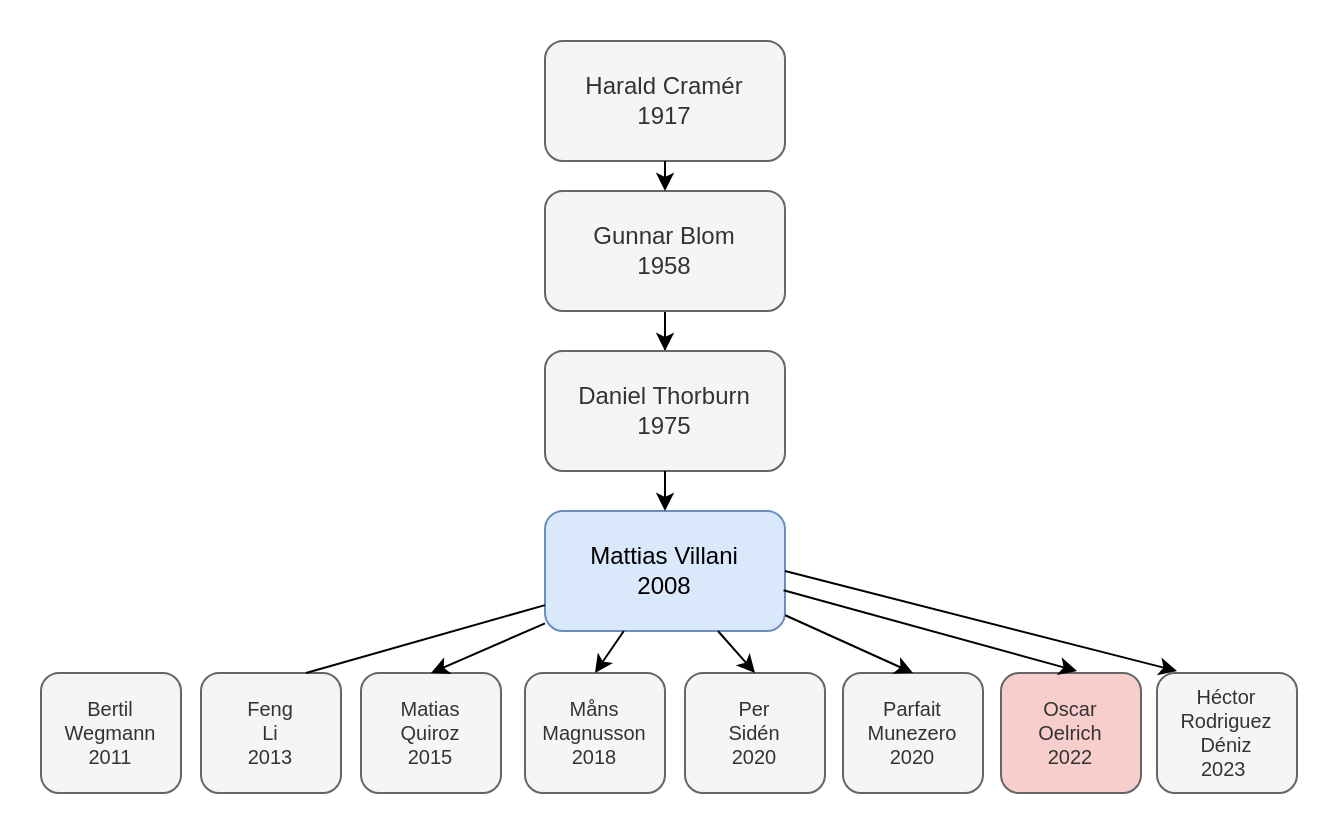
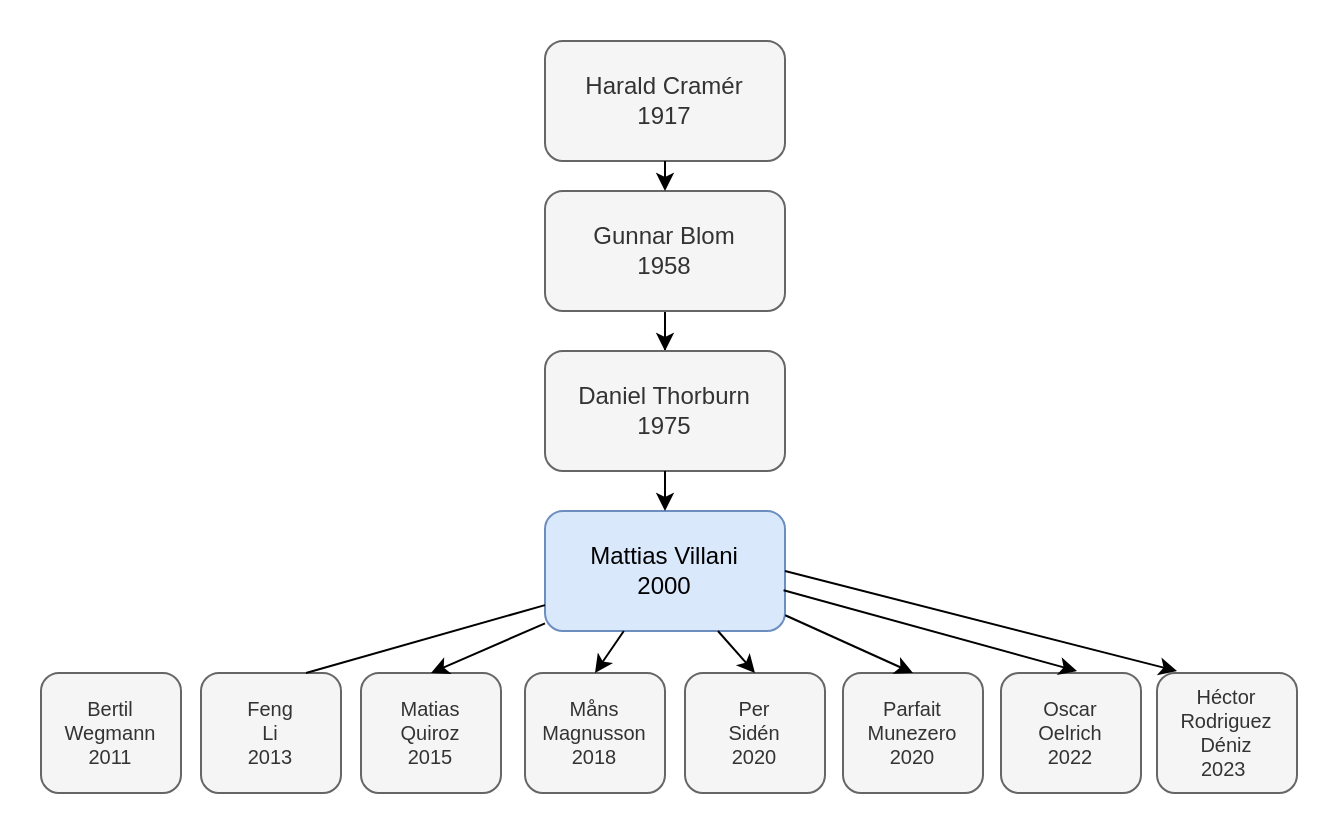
node "Mattias Villani 2008": label "Mattias Villani 2008" -> "Mattias Villani 2000"
node "Oscar Oelrich 2022": fillcolor #f8cecc -> #f5f5f5
